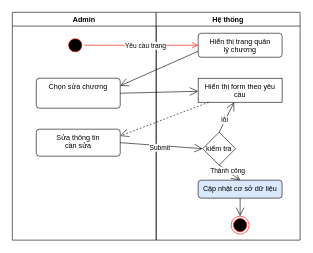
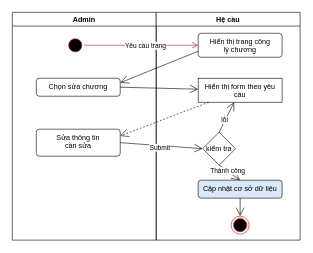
node "Hệ thống": label "Hệ thống" -> "Hệ cầu"
node "Hiển thị trang quản lý chương": label "Hiển thị trang quản lý chương" -> "Hiển thị trang công lý chương"
node "Chọn sửa chương": size 84x30 -> 84x18
